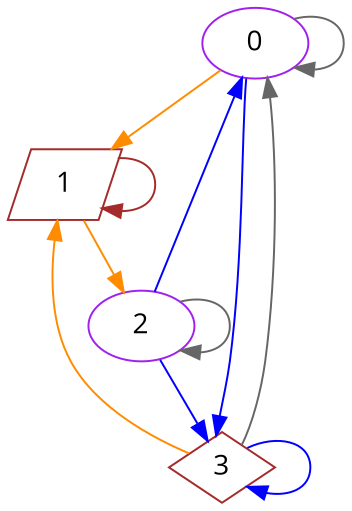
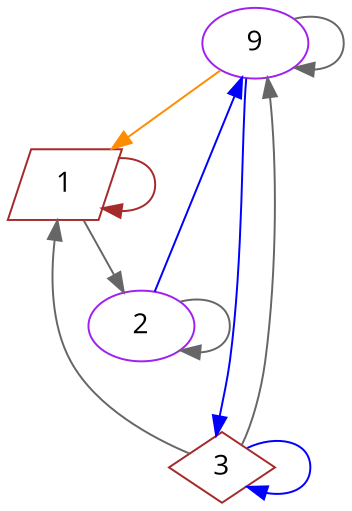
node "0": label "0" -> "9"
edge "1" -> "2": color darkorange -> gray40
edge "3" -> "1": color darkorange -> gray40
edge "2" -> "3": removed
